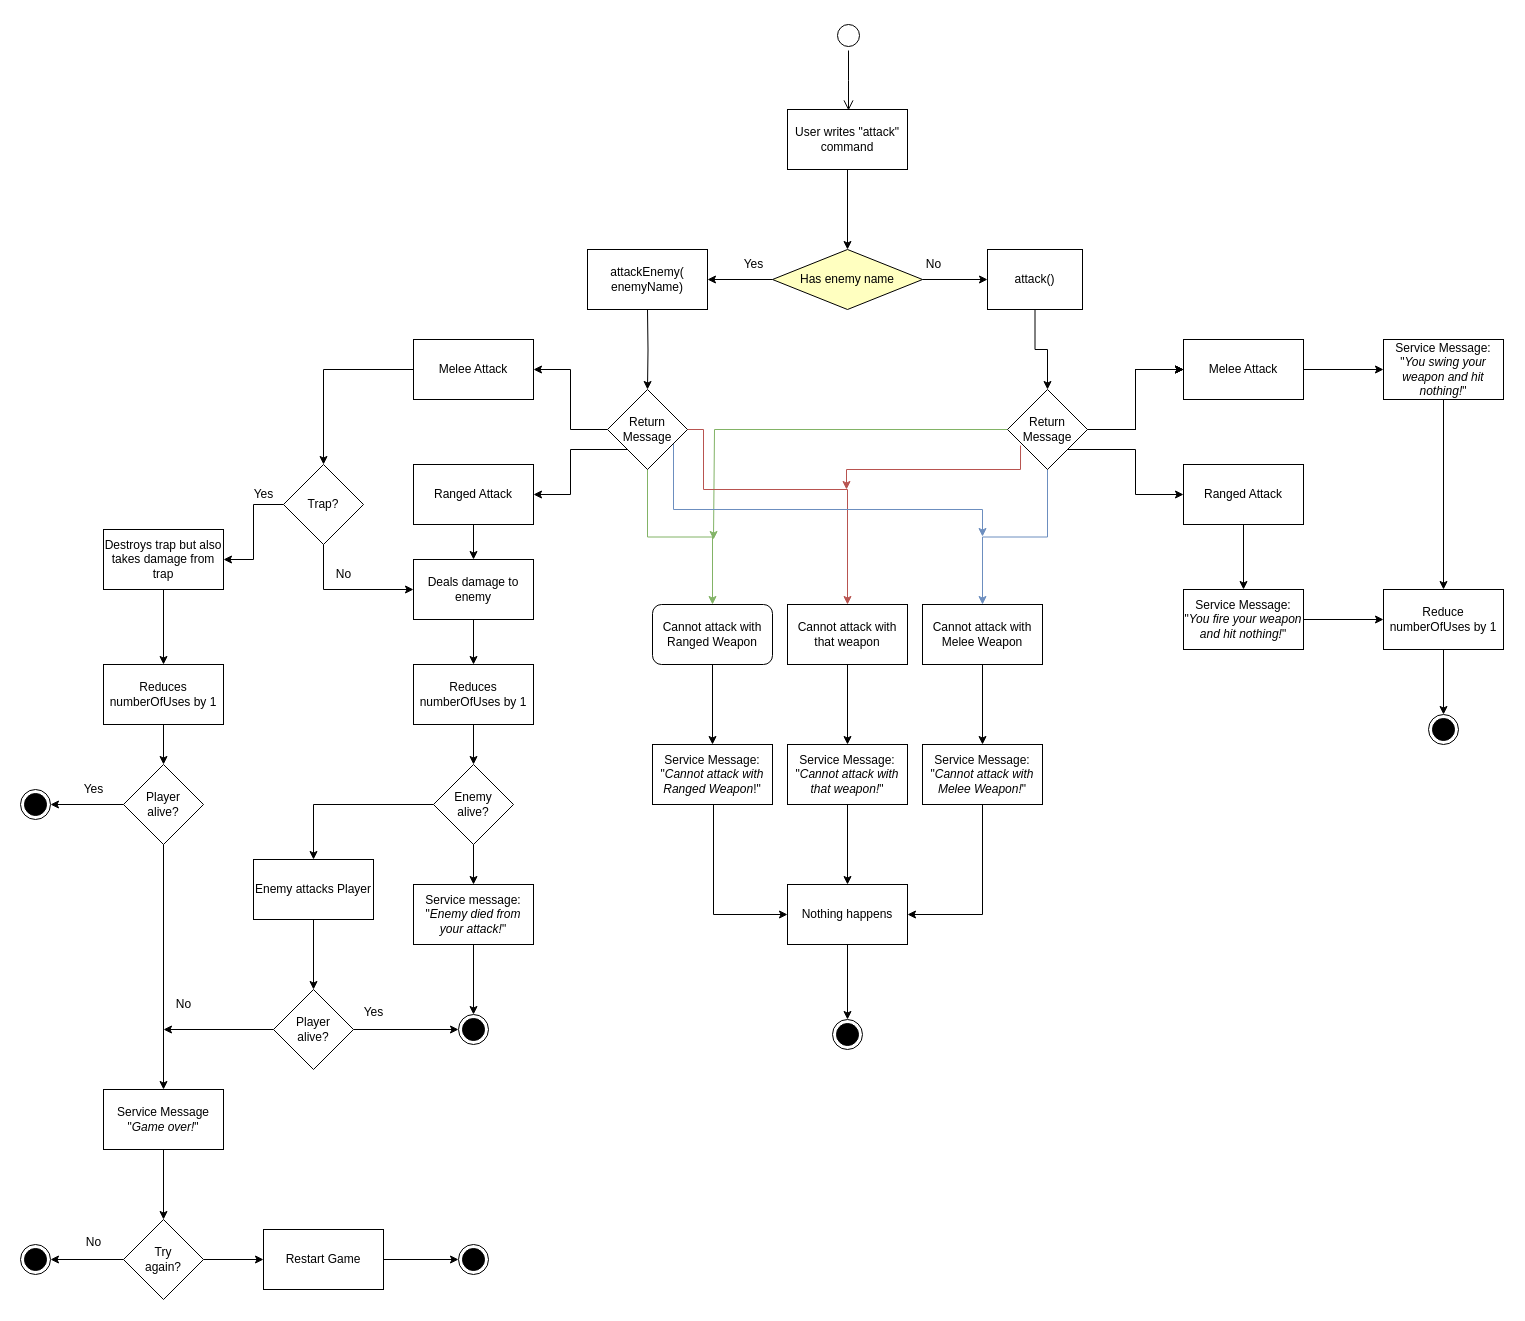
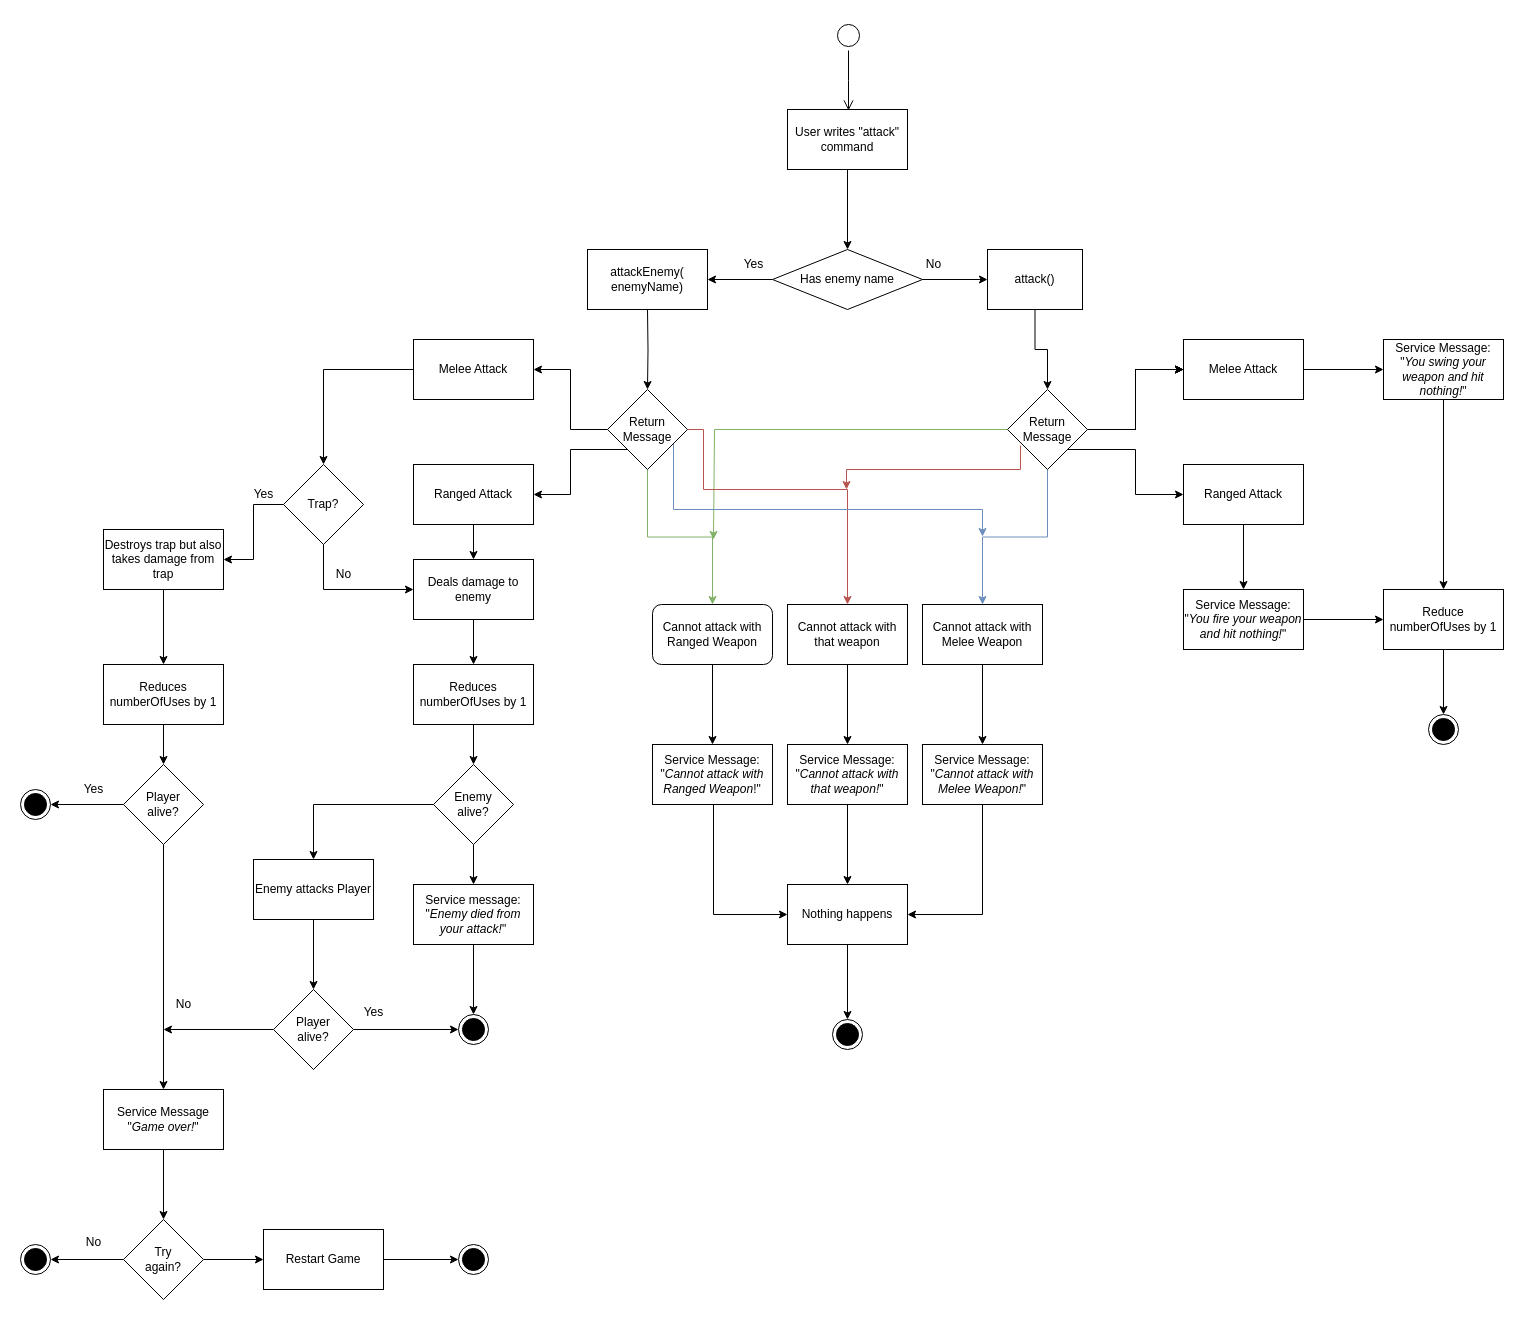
node "Has enemy name": fillcolor #ffffc0 -> #ffffff
